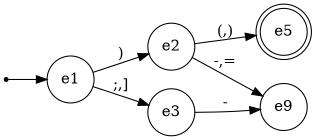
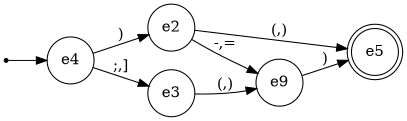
edge "e9" -> "e5": added, label ")"
node "e1": label "e1" -> "e4"
edge "e3" -> "e9": label "-" -> "(,)"
